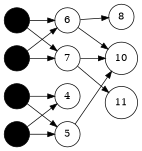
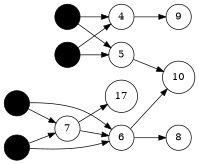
node "9": added
edge "7" -> "10": now "7" -> "6"
node "11": label "11" -> "17"
